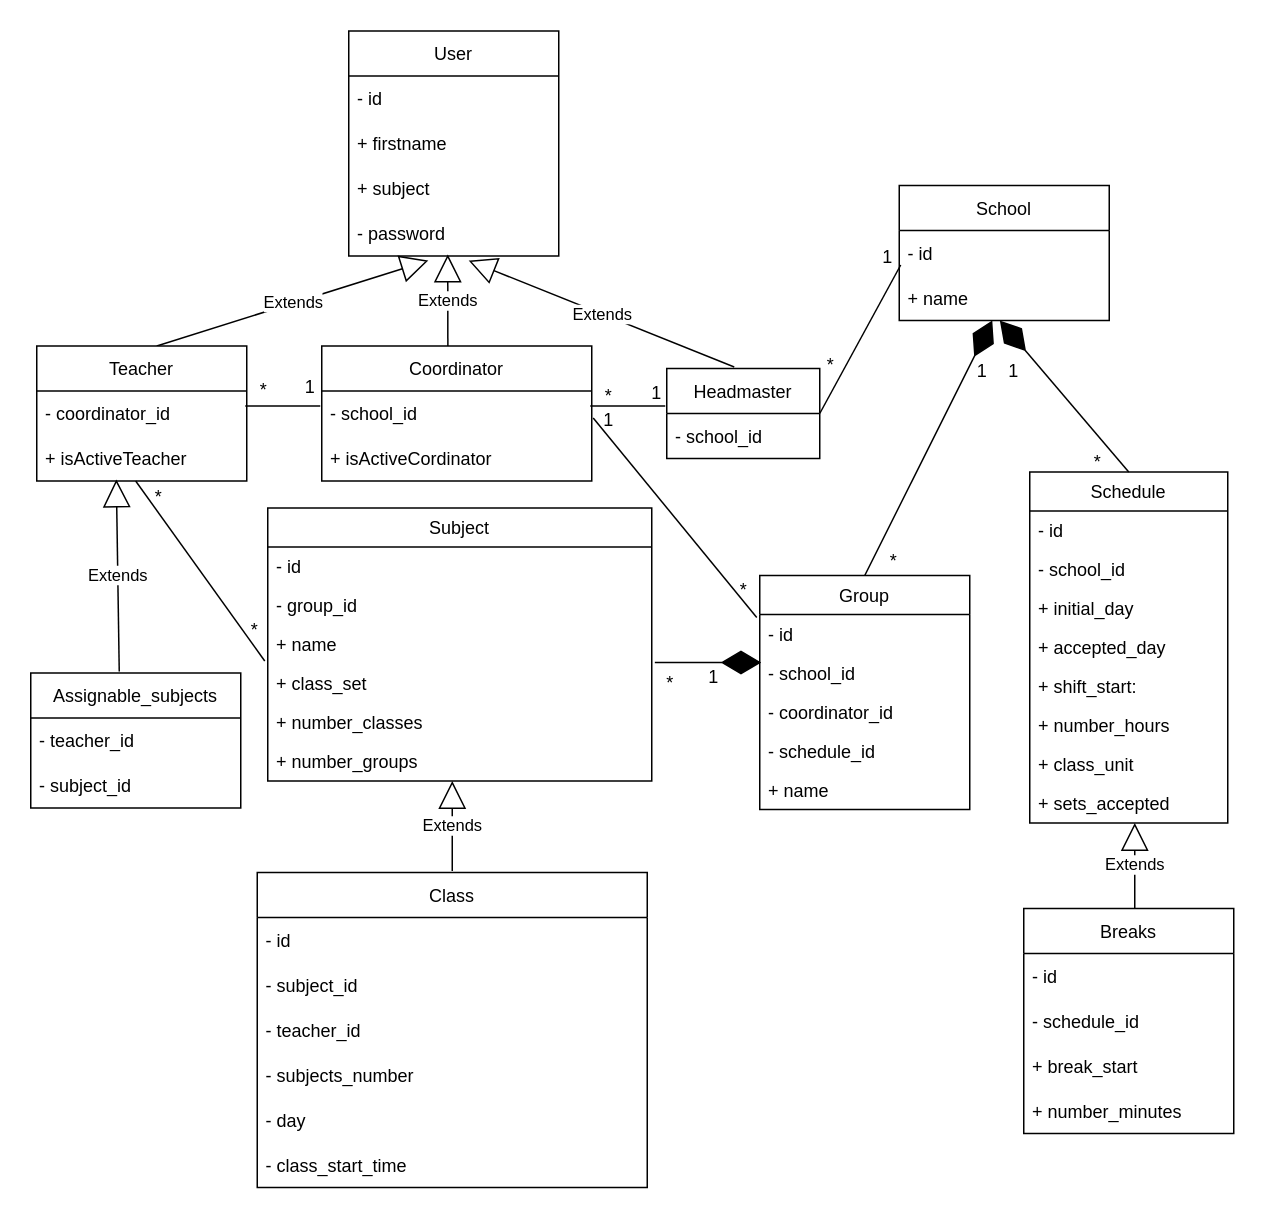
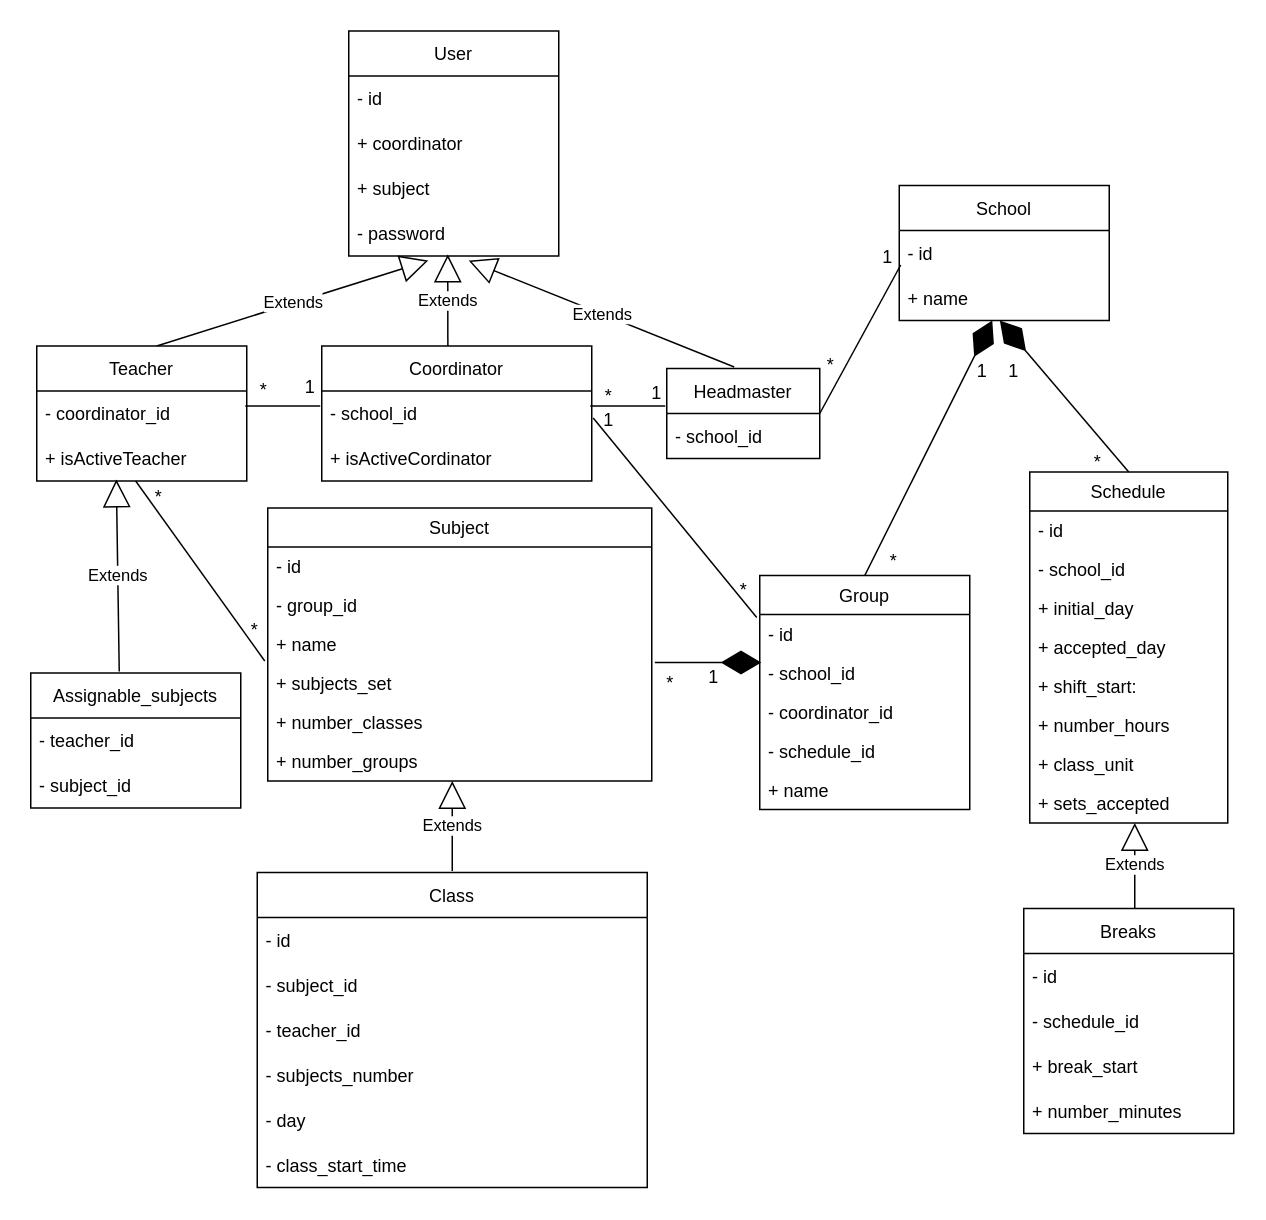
node "+ firstname": label "+ firstname" -> "+ coordinator"
node "+ class_set": label "+ class_set" -> "+ subjects_set"
